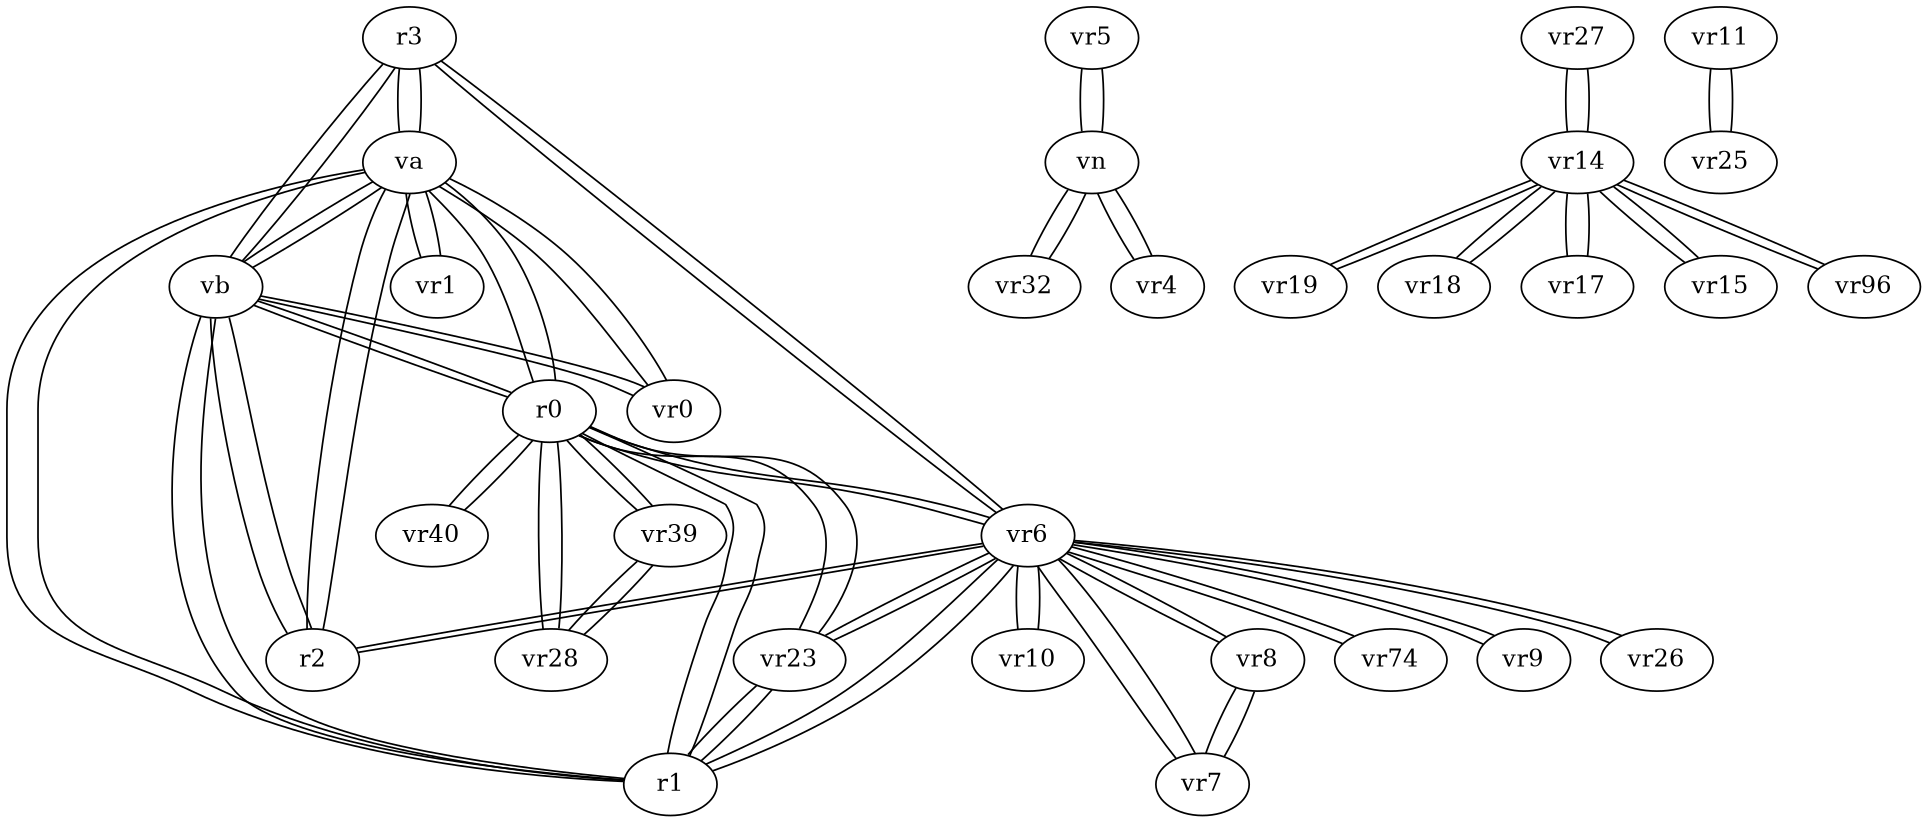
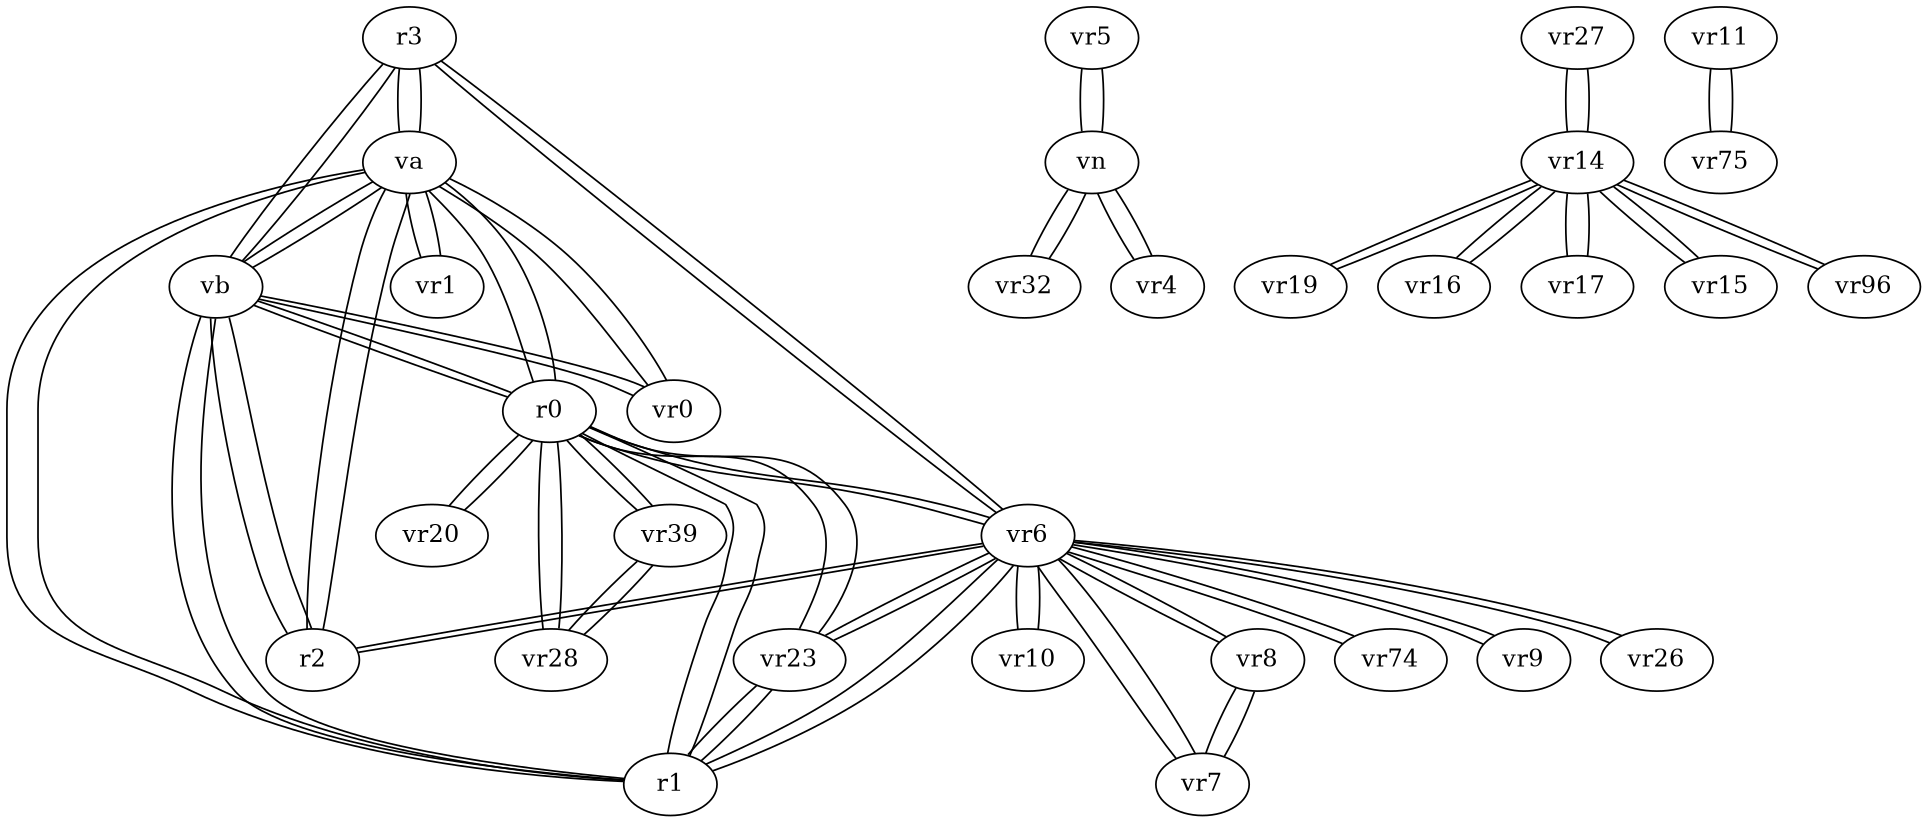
node "vr25": label "vr25" -> "vr75"
node "vr18": label "vr18" -> "vr16"
node "vr40": label "vr40" -> "vr20"
